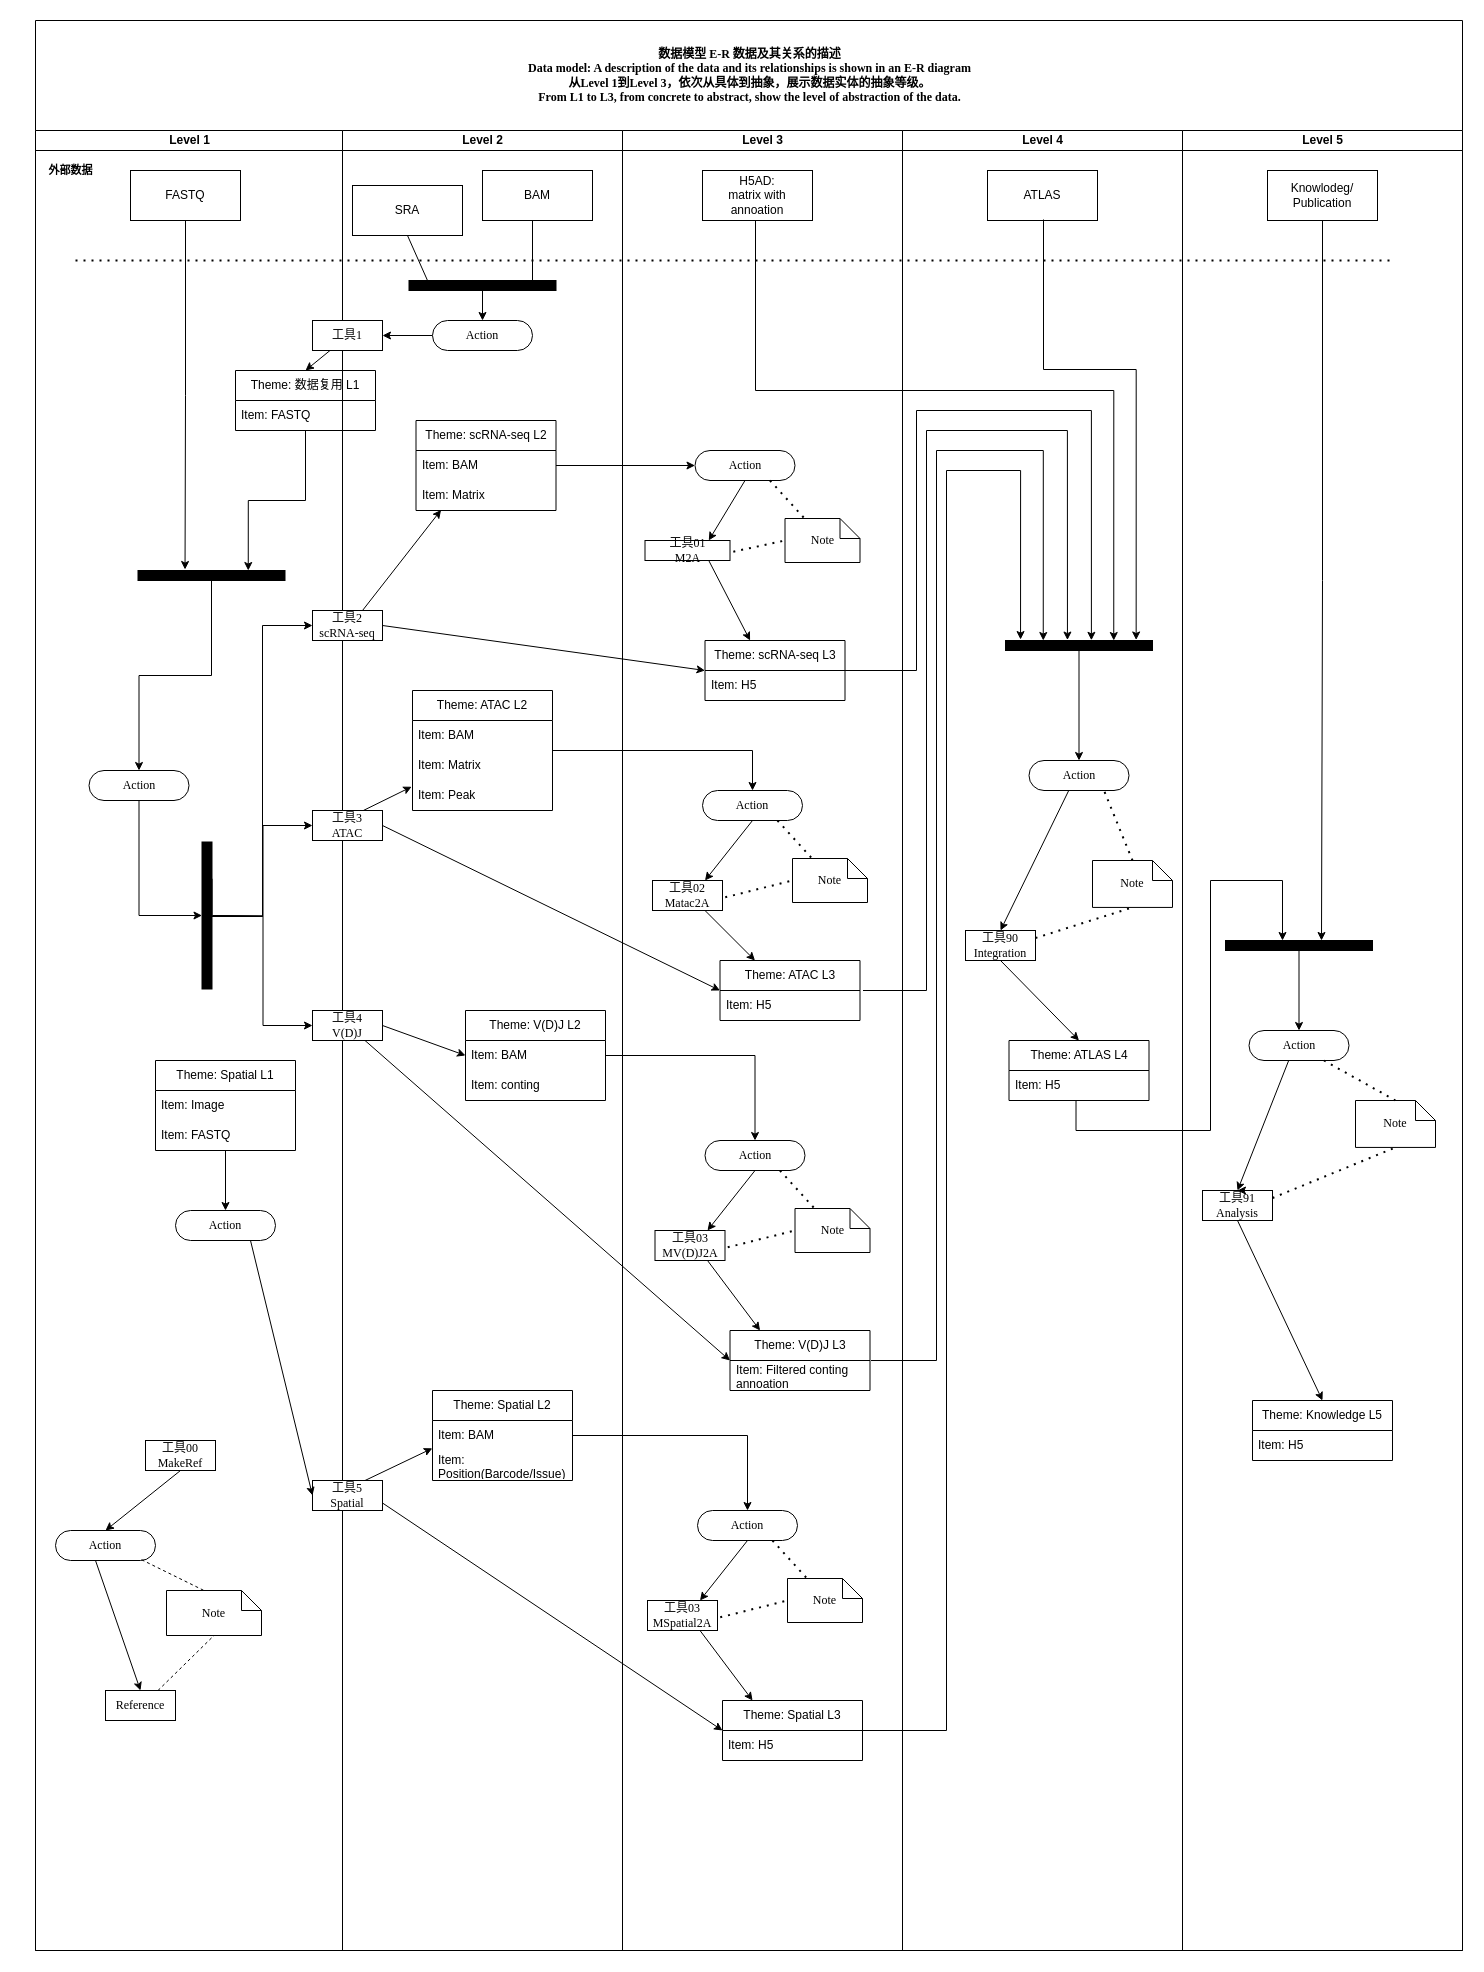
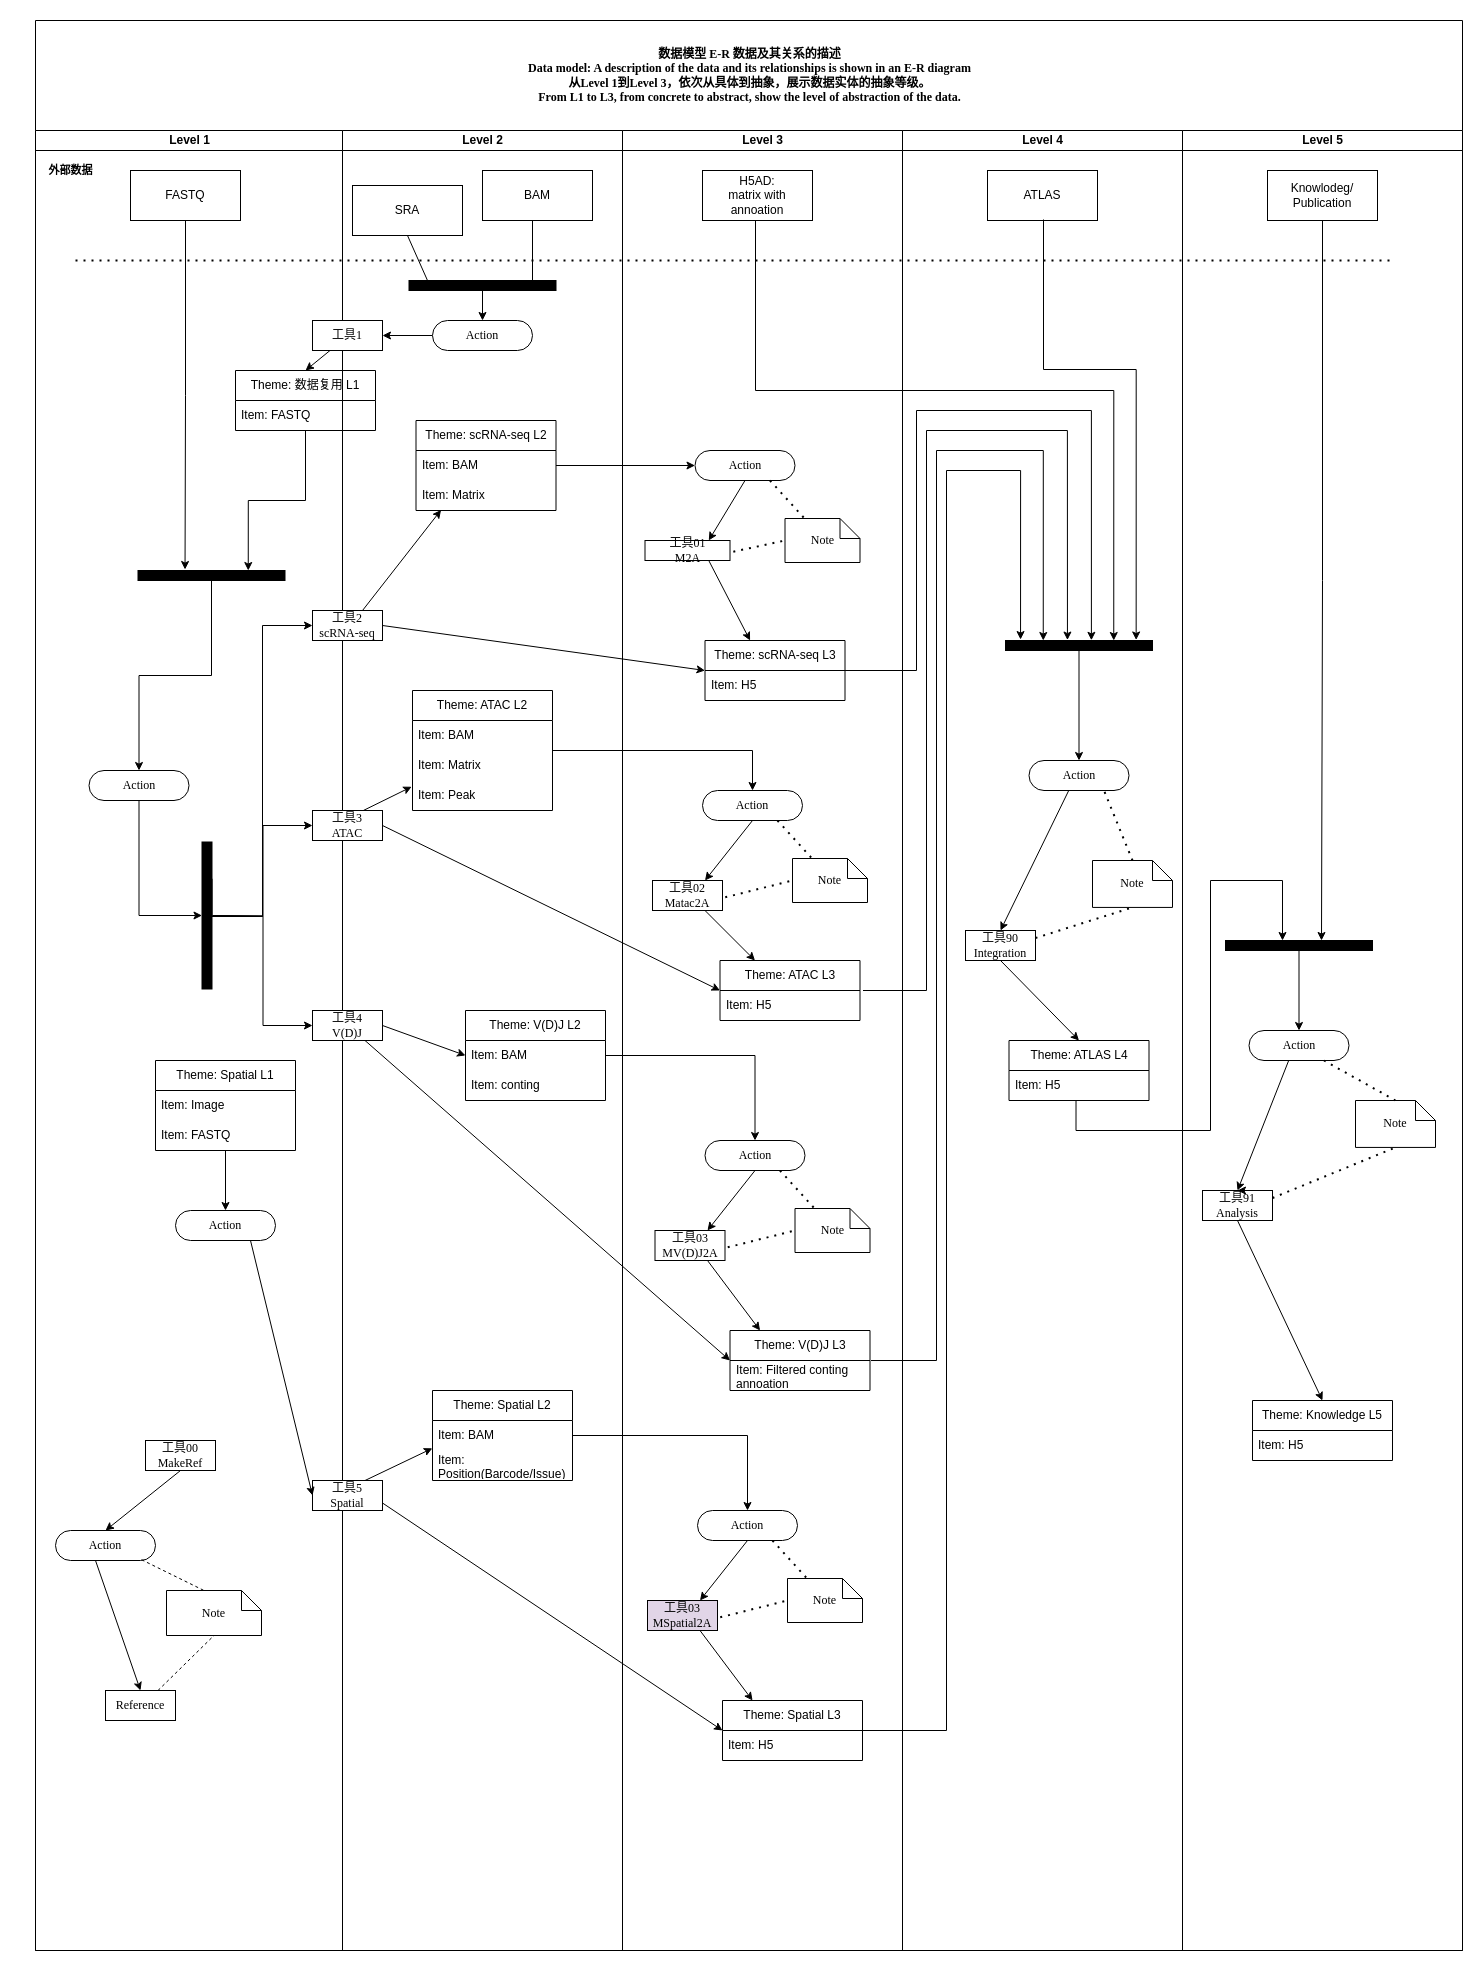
node "工具03 MSpatial2A": fillcolor #ffffff -> #e1d5e7
